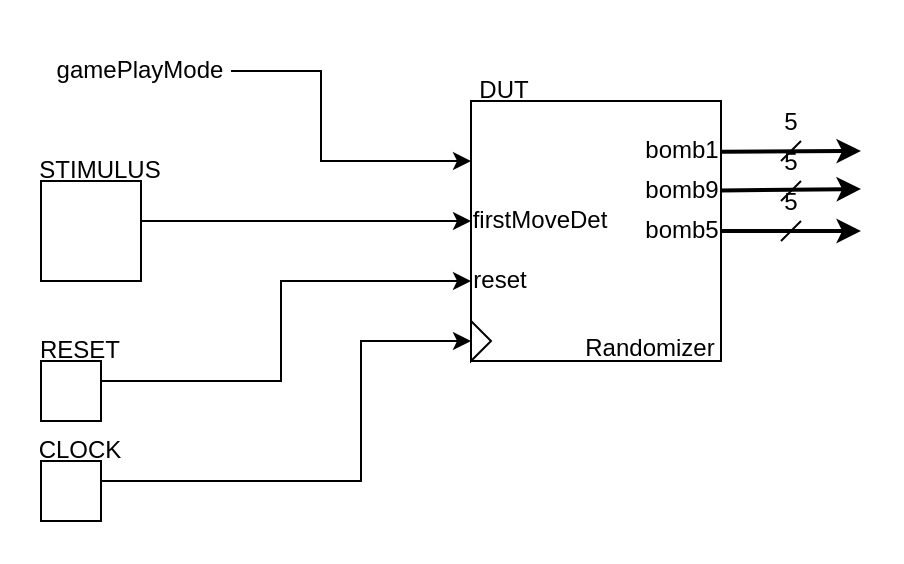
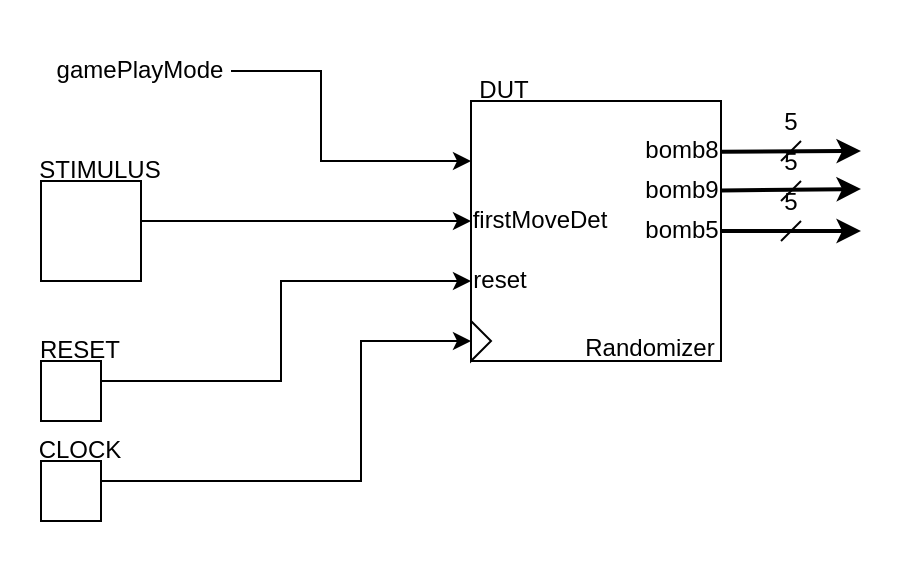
node "bomb1": label "bomb1" -> "bomb8"
